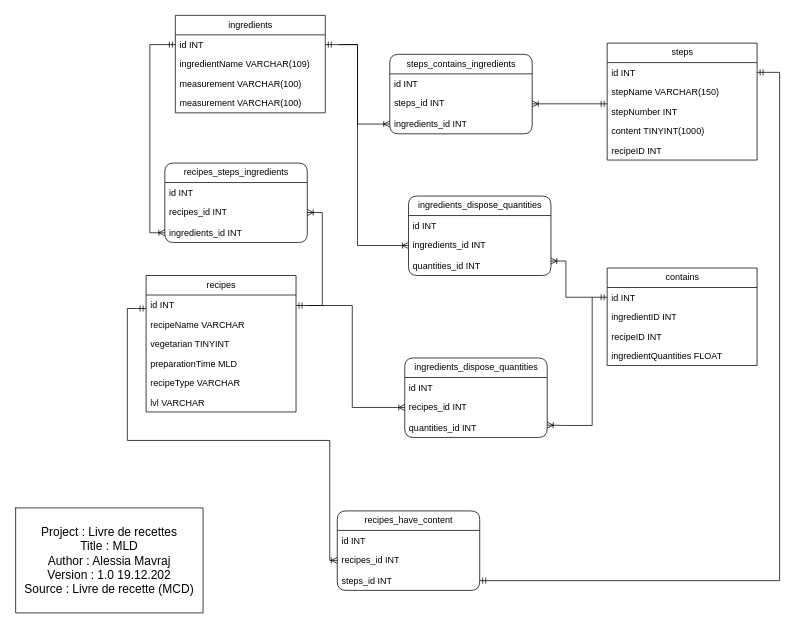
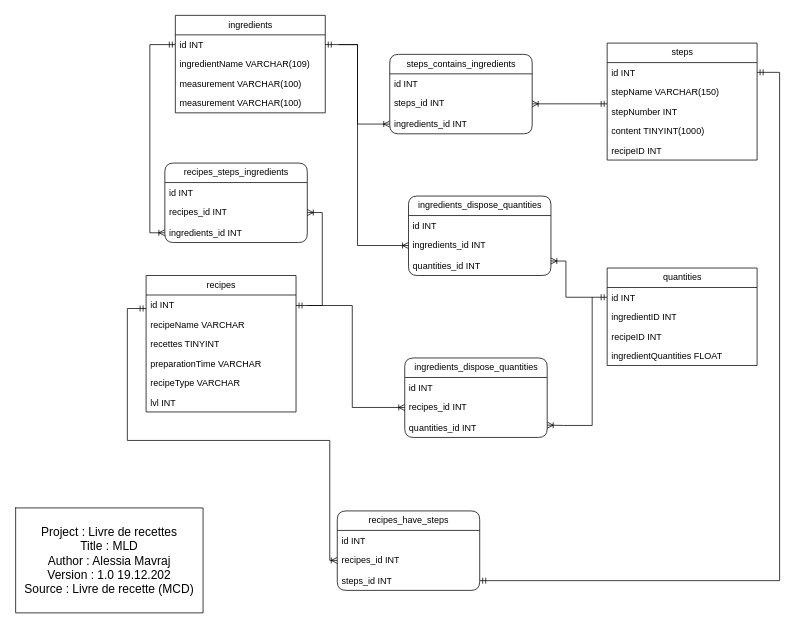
node "contains": label "contains" -> "quantities"
node "vegetarian TINYINT": label "vegetarian TINYINT" -> "recettes TINYINT"
node "preparationTime MLD": label "preparationTime MLD" -> "preparationTime VARCHAR"
node "lvl VARCHAR": label "lvl VARCHAR" -> "lvl INT"
node "recipes_have_content": label "recipes_have_content" -> "recipes_have_steps"
